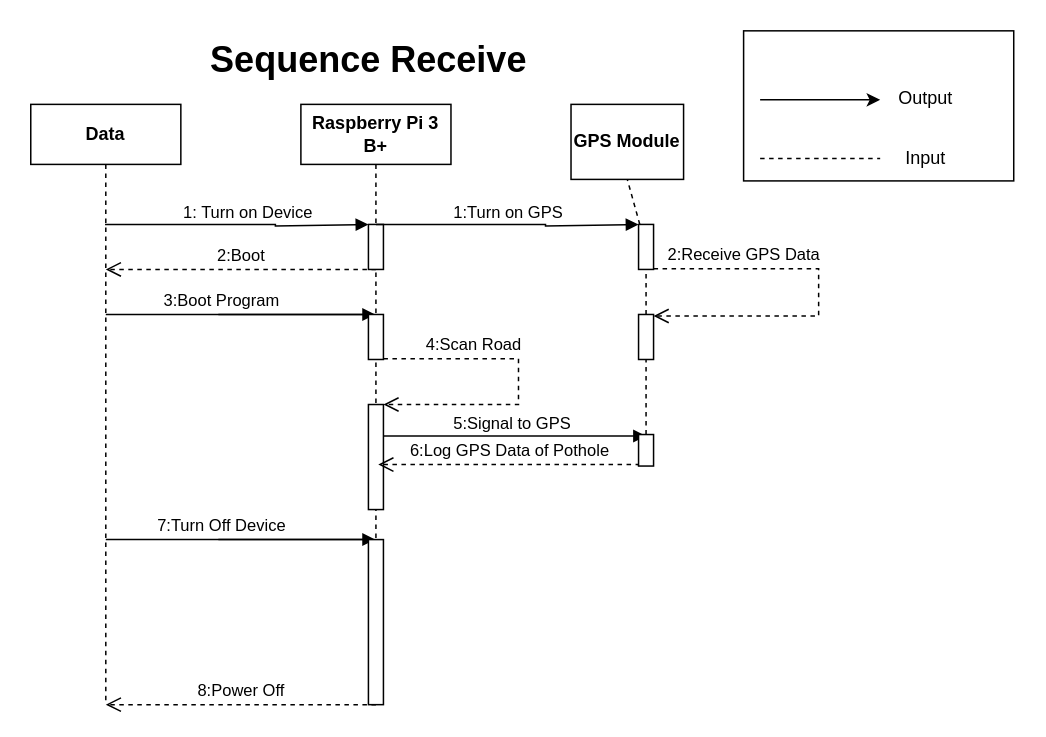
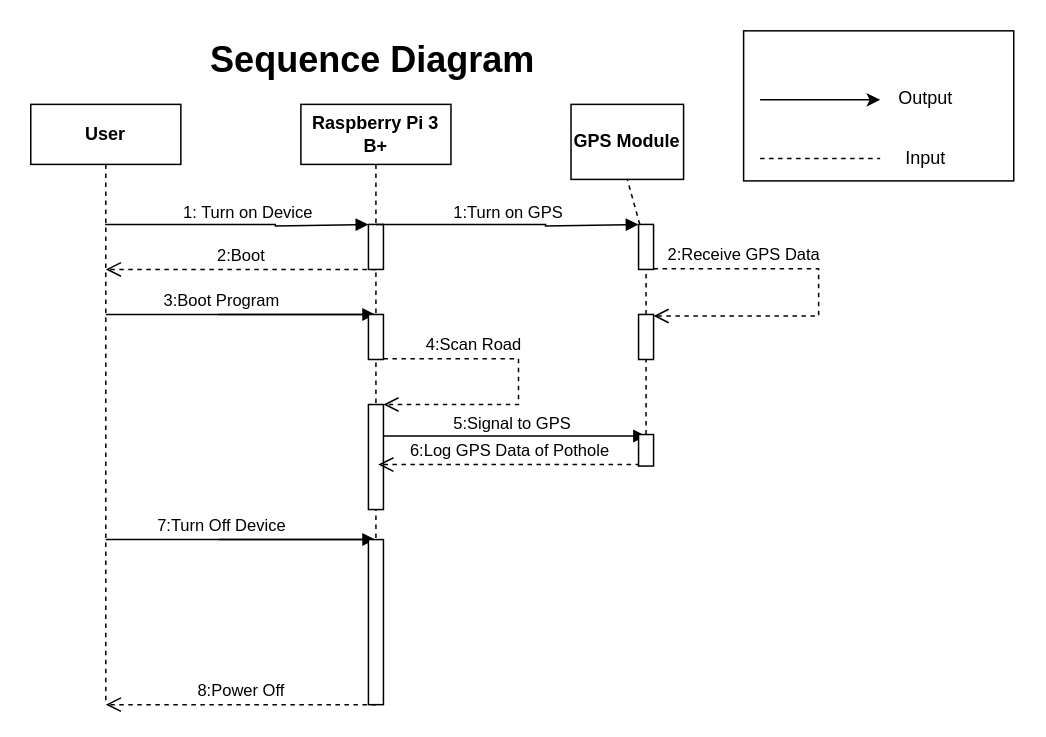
node "Sequence Receive": label "Sequence Receive" -> "Sequence Diagram"
node "Data": label "Data" -> "User"
